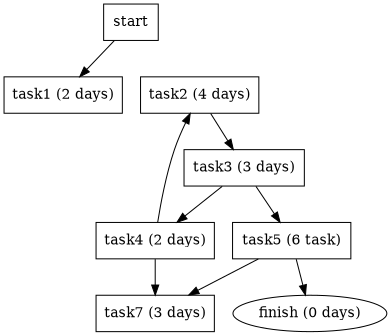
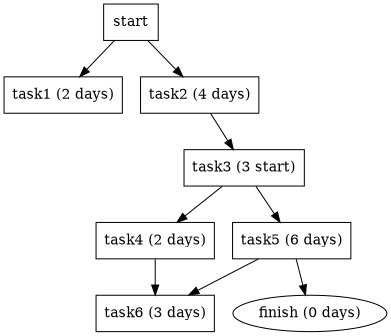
node "task3 (3 days)": label "task3 (3 days)" -> "task3 (3 start)"
edge "task4 (2 days)" -> "task2 (4 days)": now "start" -> "task2 (4 days)"
node "task5 (6 task)": label "task5 (6 task)" -> "task5 (6 days)"
node "task7 (3 days)": label "task7 (3 days)" -> "task6 (3 days)"
